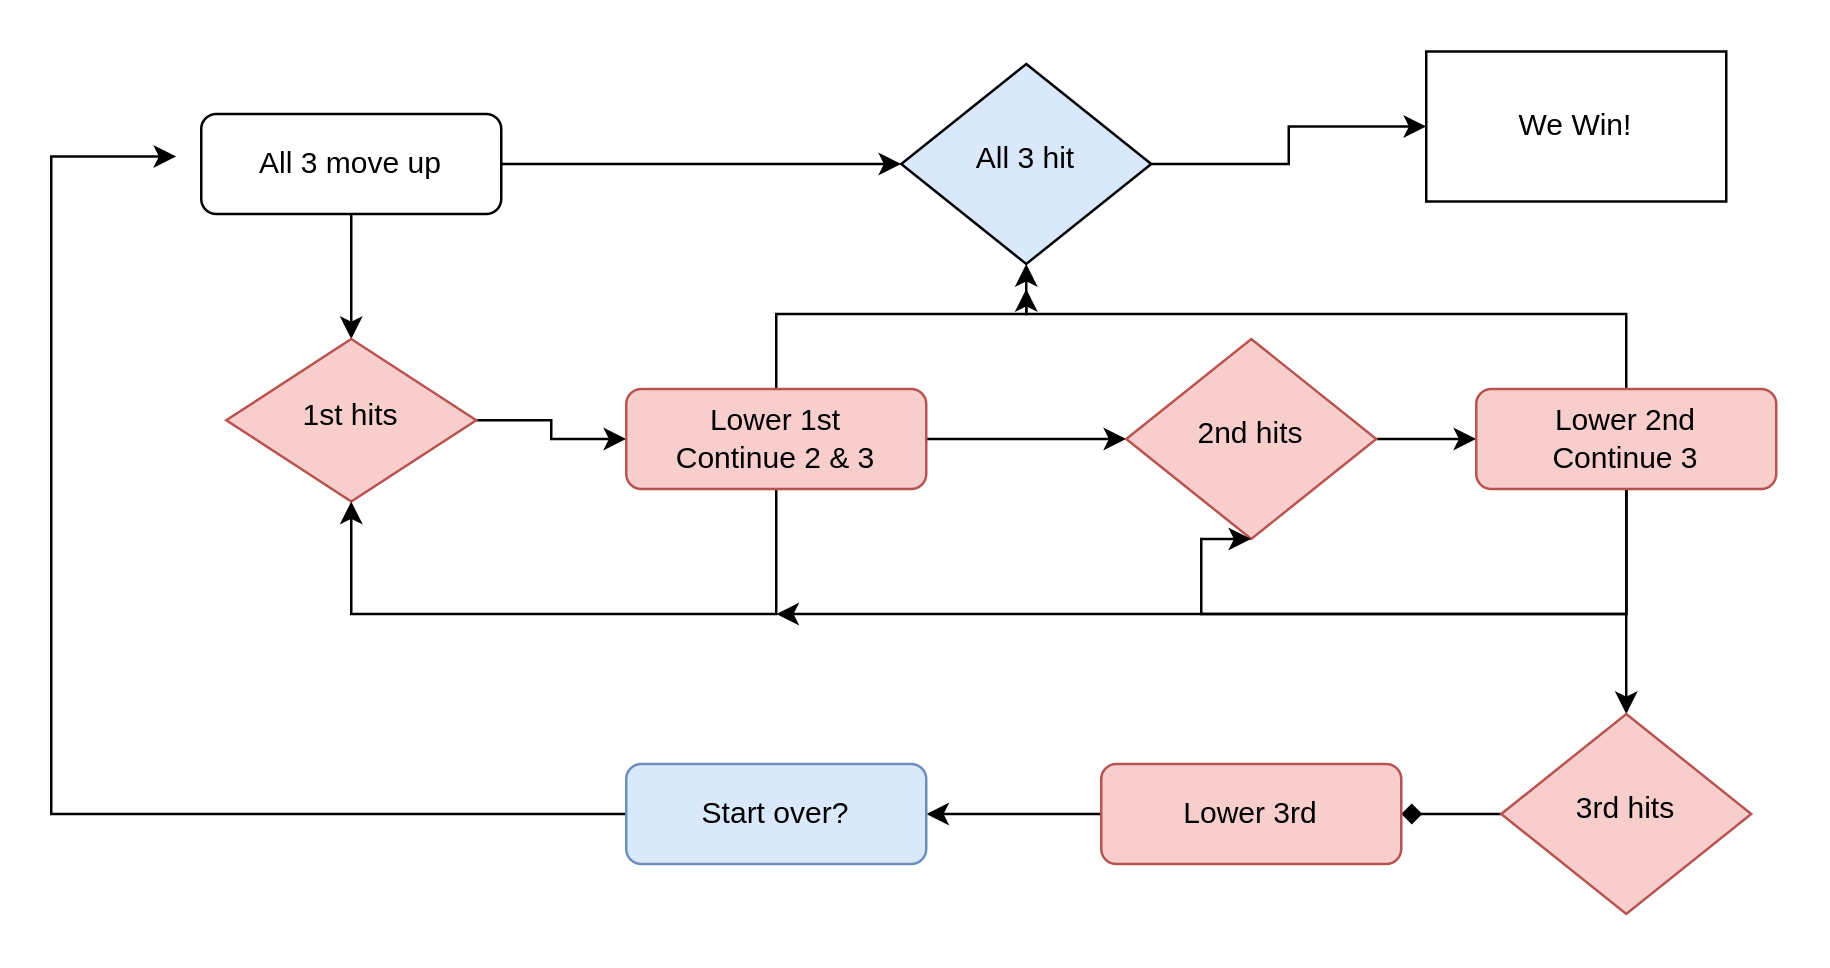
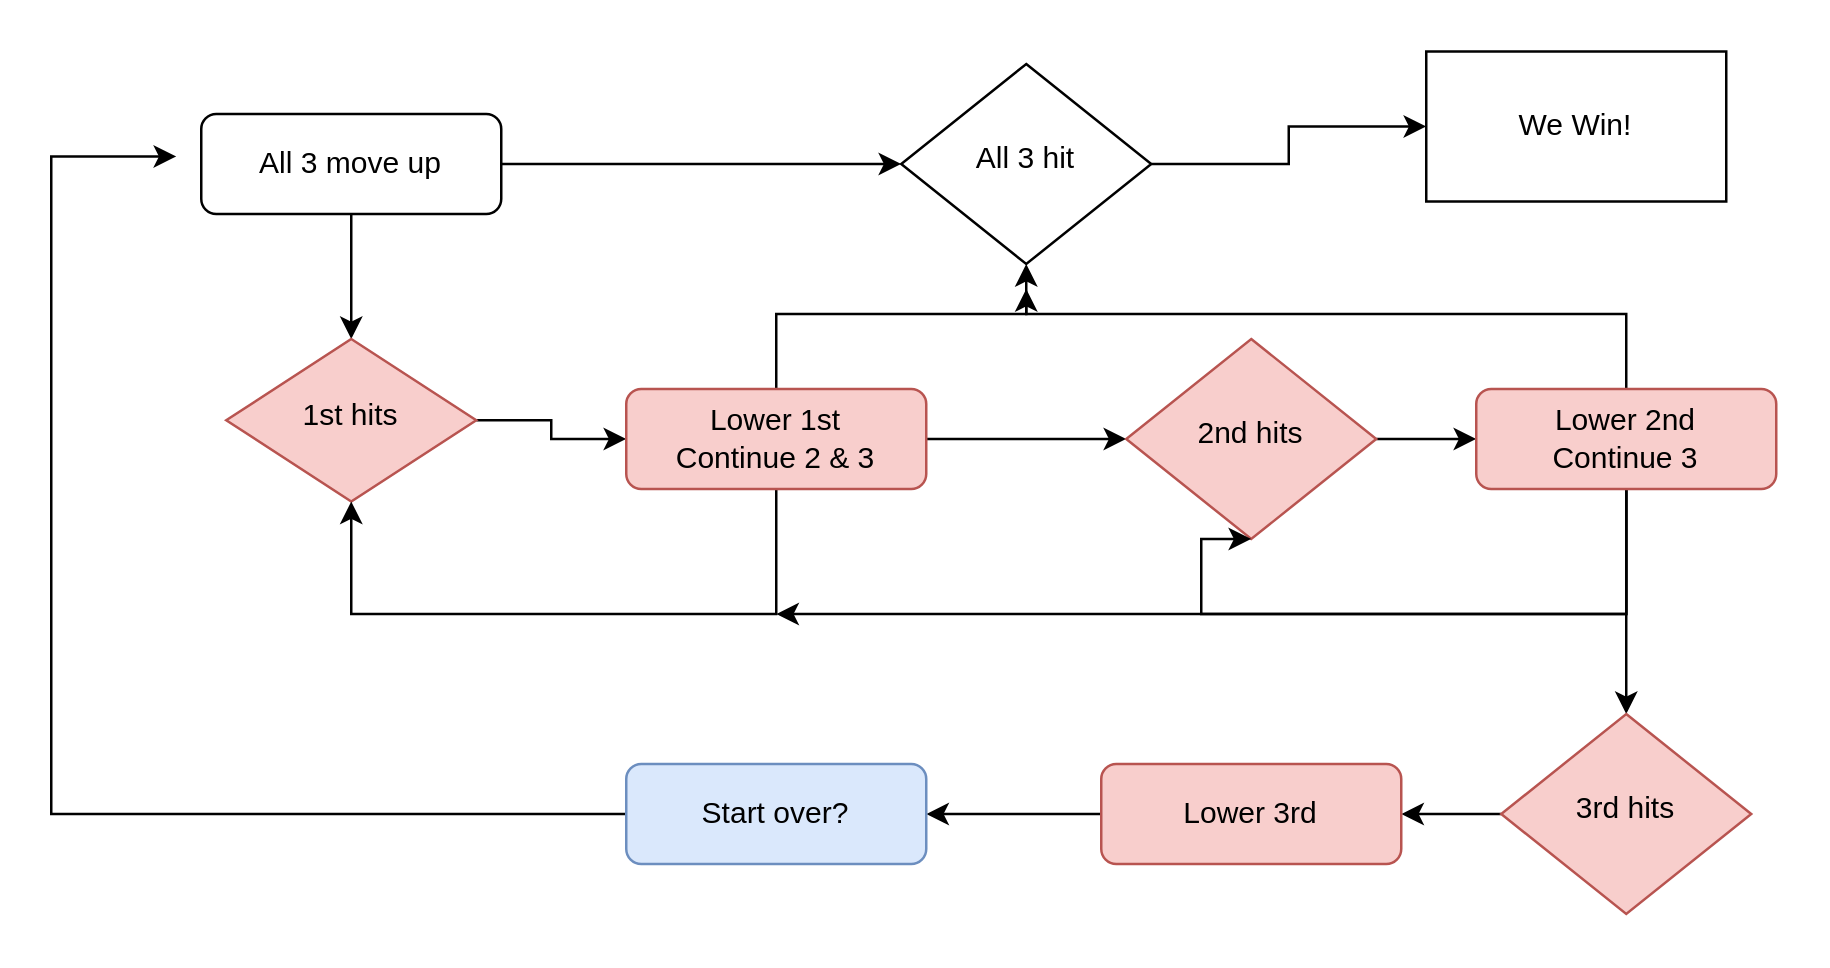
node "All 3 hit": fillcolor #dae8fc -> #ffffff
edge "3rd hits" -> "Lower 3rd": arrowhead diamond -> classic
